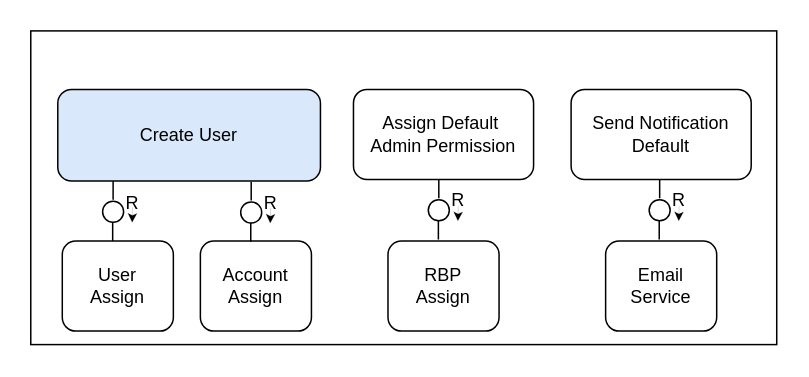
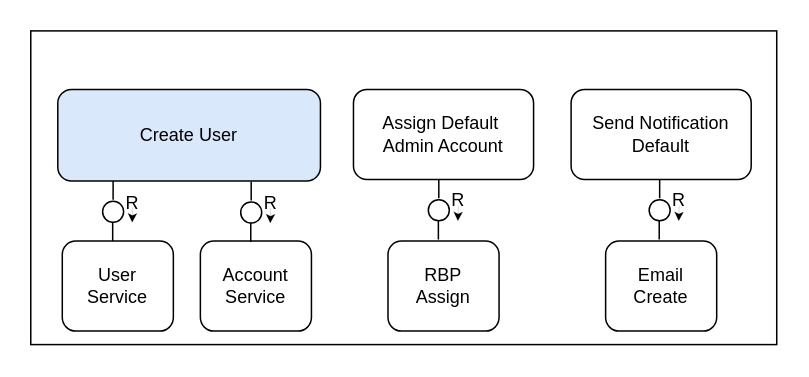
node "Assign Default Admin Permission": label "Assign Default Admin Permission" -> "Assign Default Admin Account"
node "User Assign": label "User Assign" -> "User Service"
node "Account Assign": label "Account Assign" -> "Account Service"
node "Email Service": label "Email Service" -> "Email Create"
